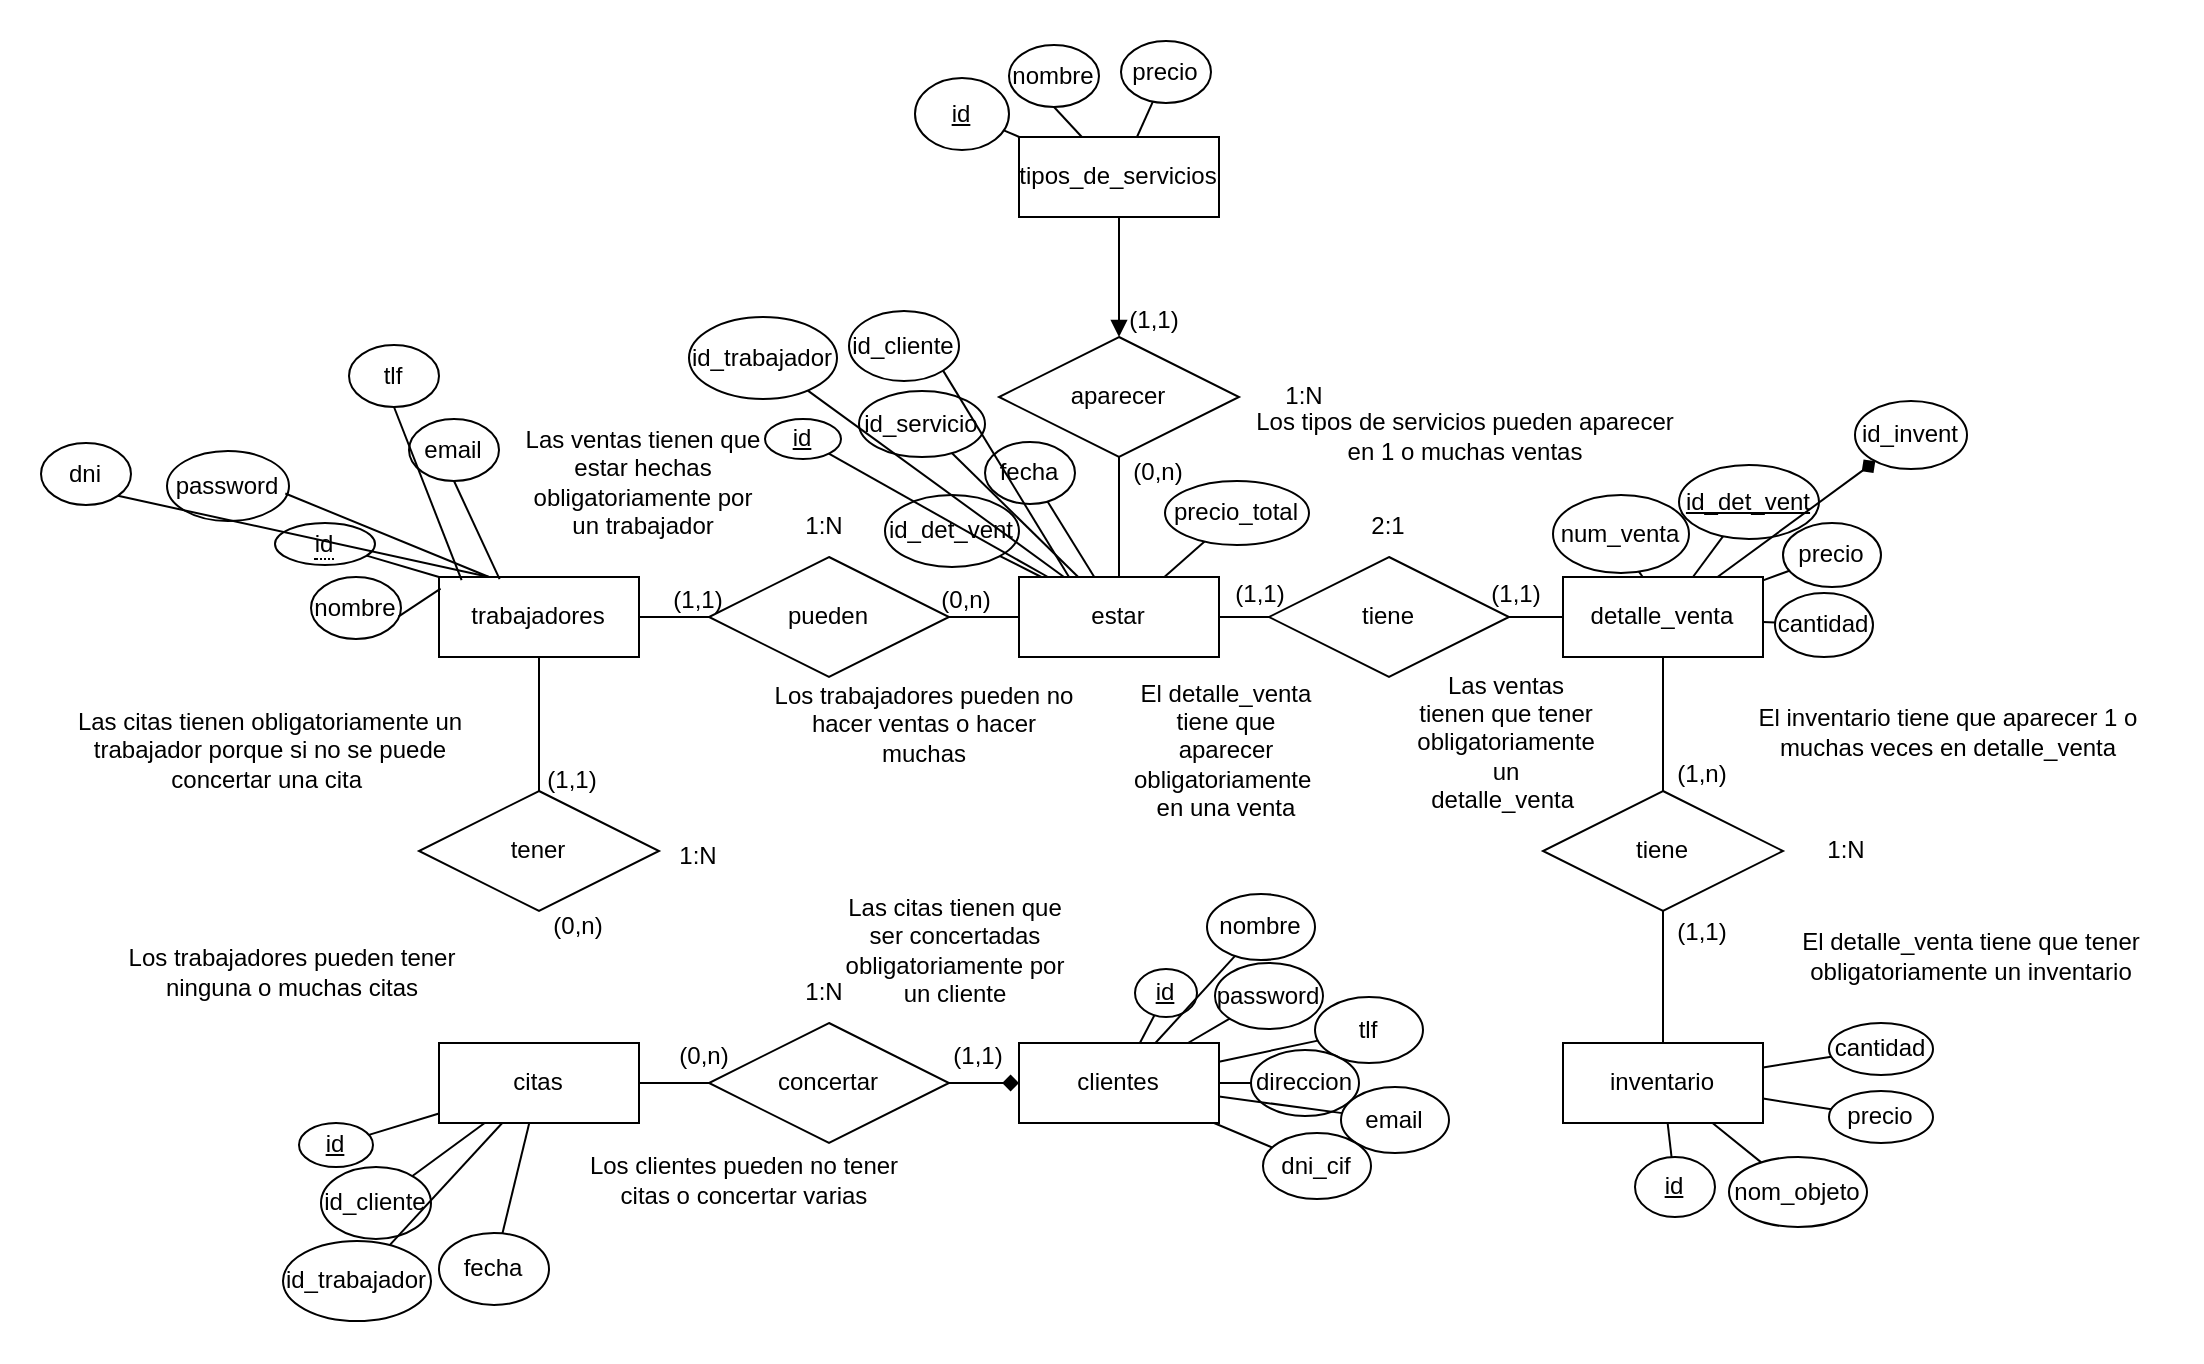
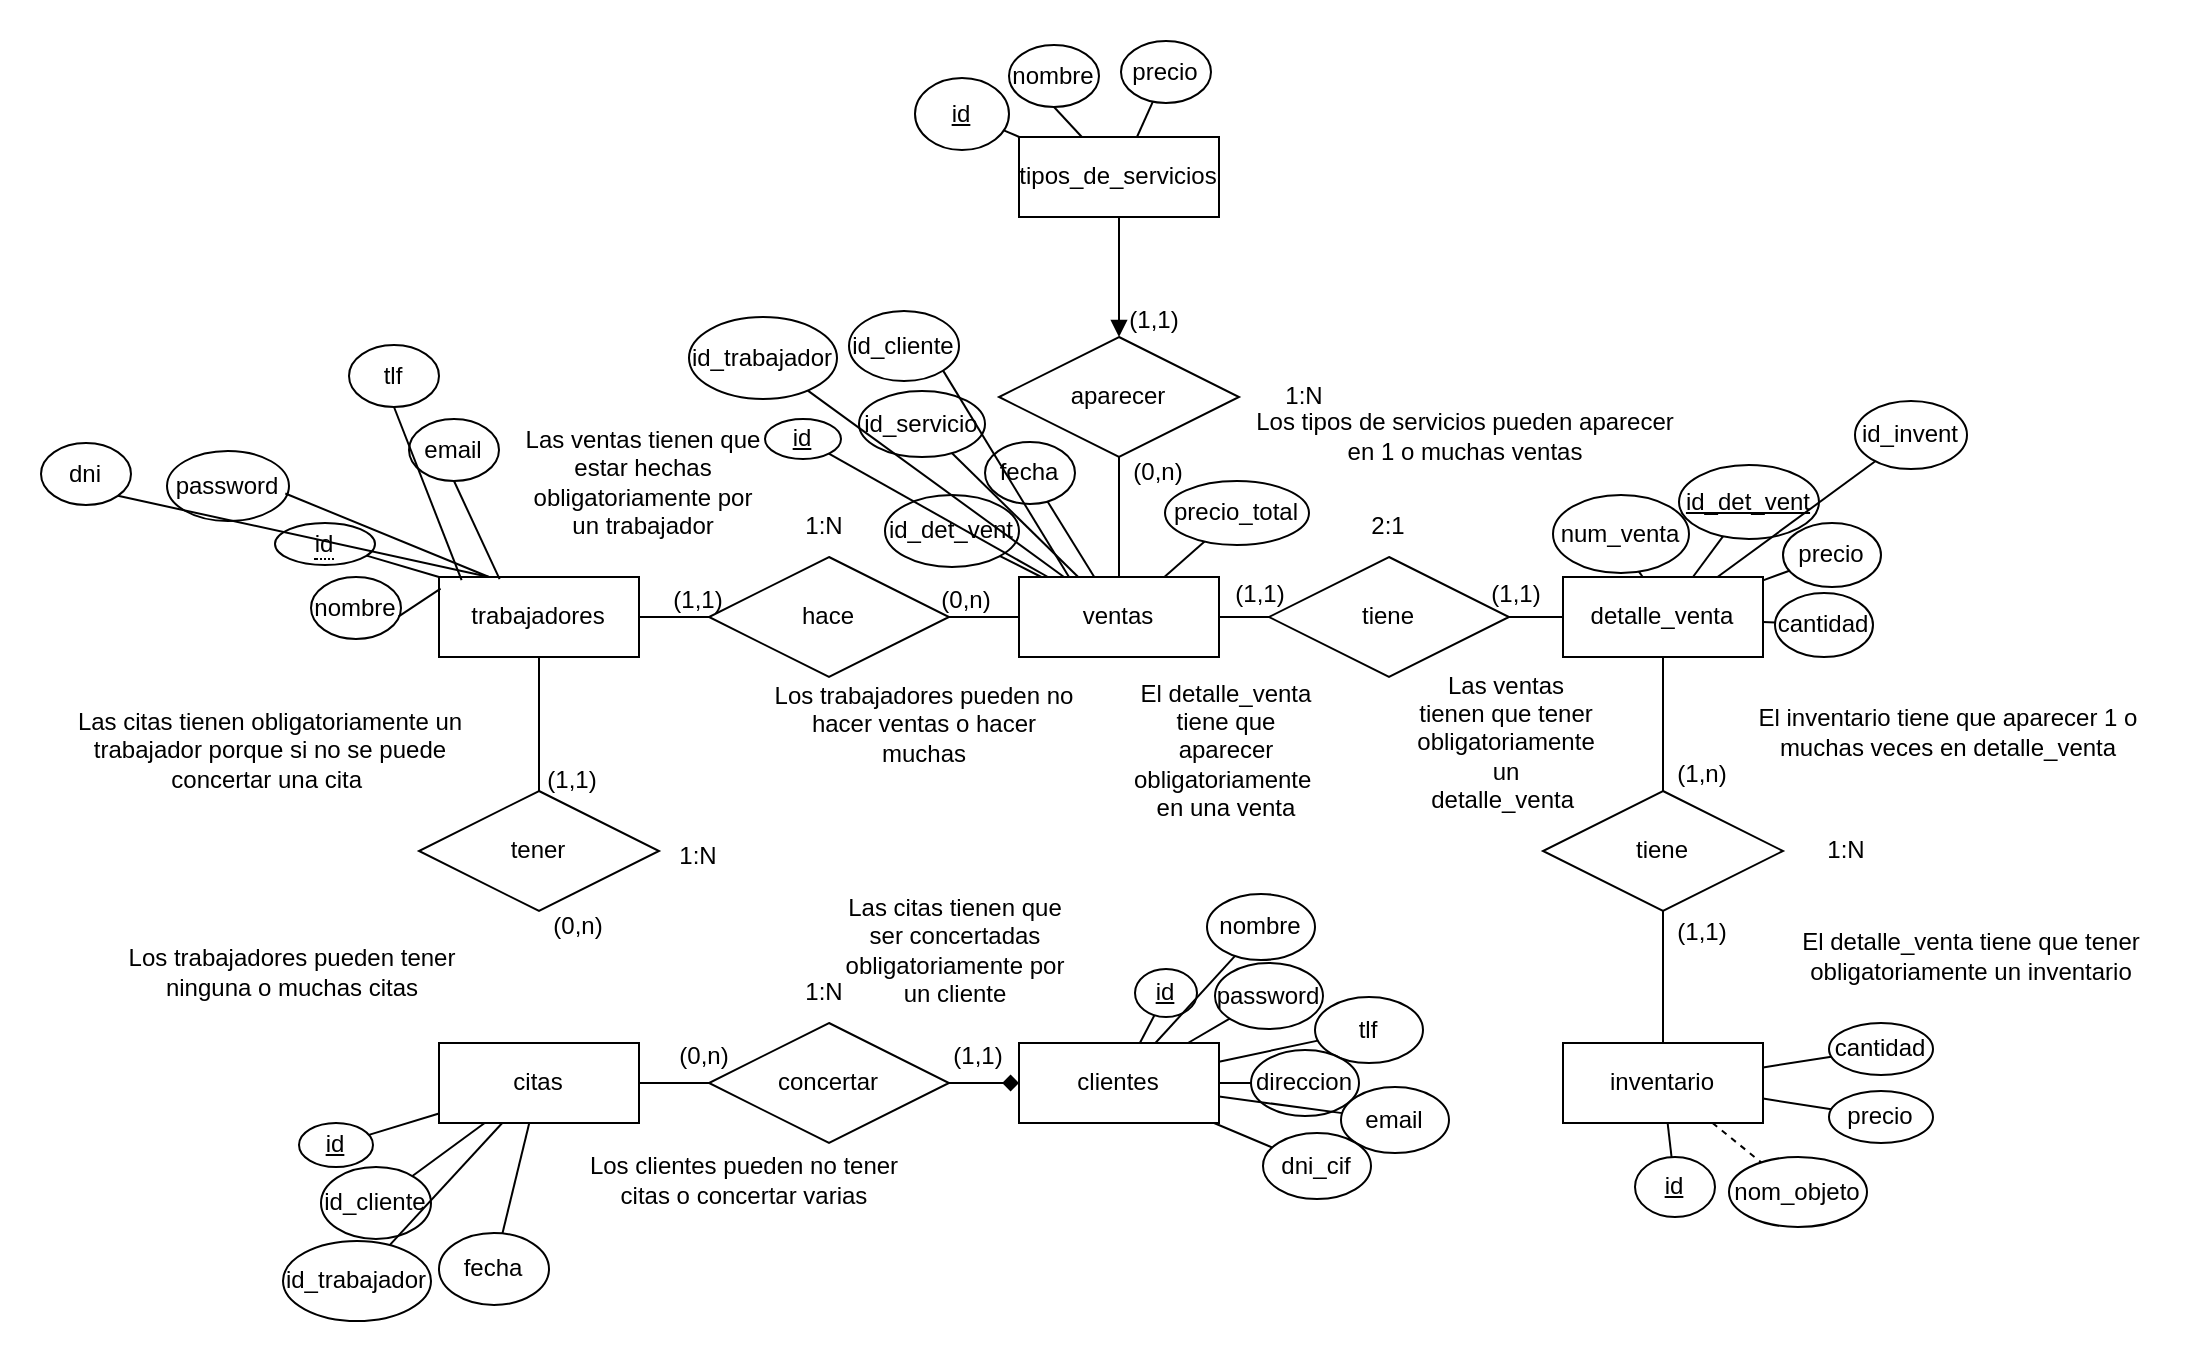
edge "detalle_venta" -> "id_invent": arrowhead diamond -> none
node "pueden": label "pueden" -> "hace"
node "estar": label "estar" -> "ventas"
edge "inventario" -- "nom_objeto": style solid -> dashed
